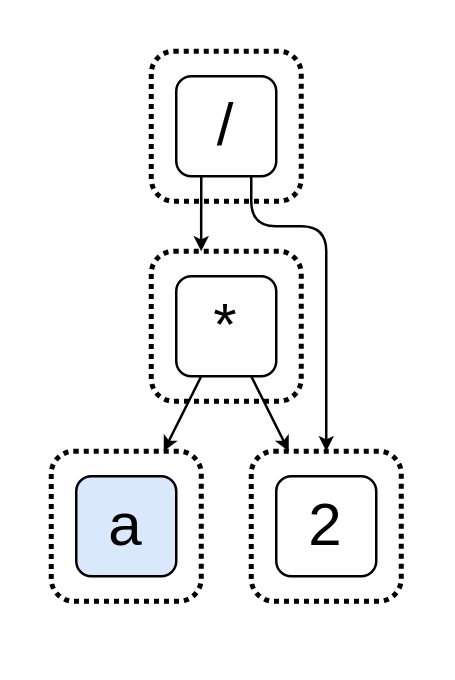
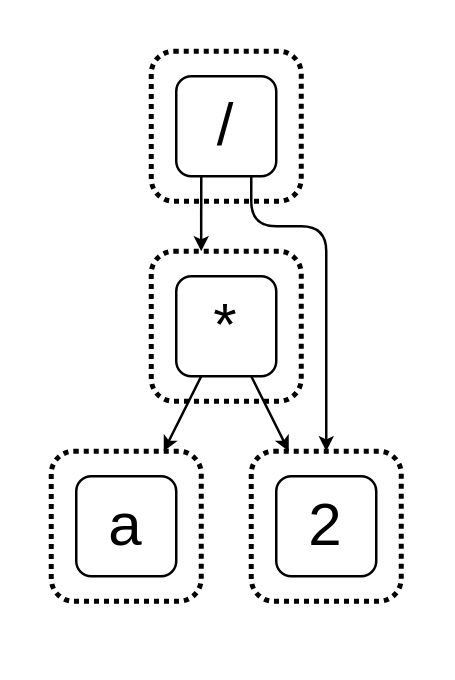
node "a": fillcolor #dae8fc -> #ffffff
